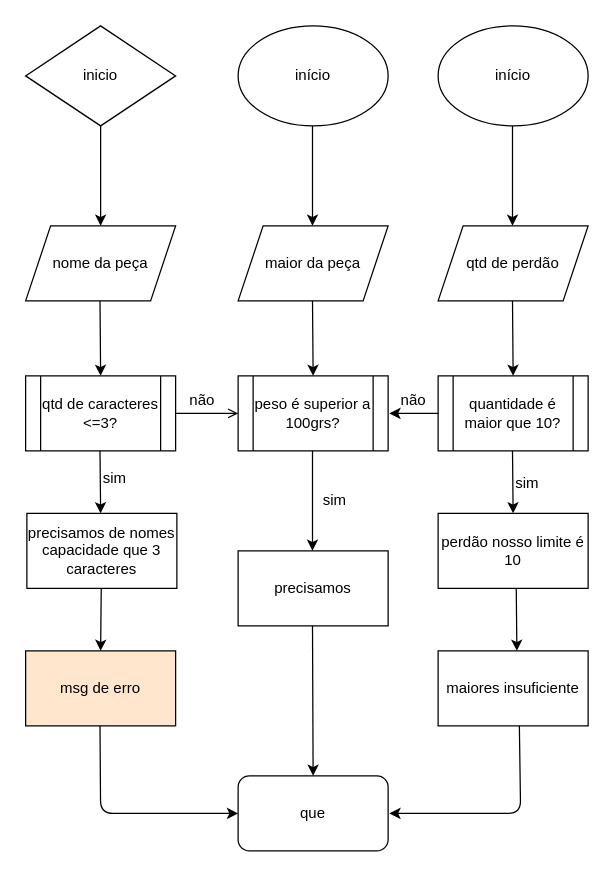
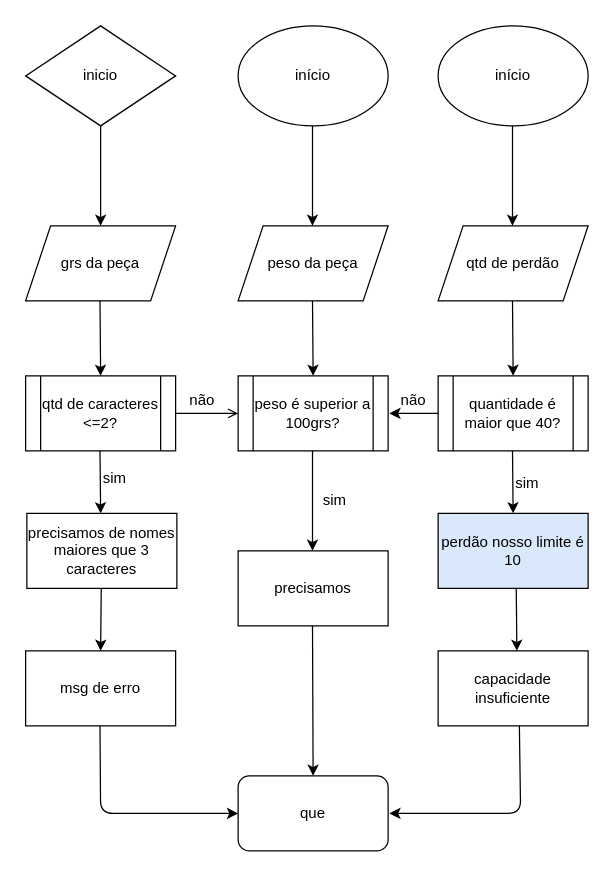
node "nome da peça": label "nome da peça" -> "grs da peça"
node "maior da peça": label "maior da peça" -> "peso da peça"
node "qtd de caracteres <=3?": label "qtd de caracteres <=3?" -> "qtd de caracteres <=2?"
node "quantidade é maior que 10?": label "quantidade é maior que 10?" -> "quantidade é maior que 40?"
node "precisamos de nomes capacidade que 3 caracteres": label "precisamos de nomes capacidade que 3 caracteres" -> "precisamos de nomes maiores que 3 caracteres"
node "perdão nosso limite é 10": fillcolor #ffffff -> #dae8fc
node "msg de erro": fillcolor #ffe6cc -> #ffffff
node "maiores insuficiente": label "maiores insuficiente" -> "capacidade insuficiente"
